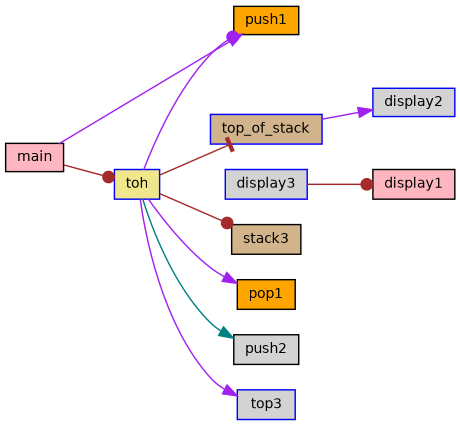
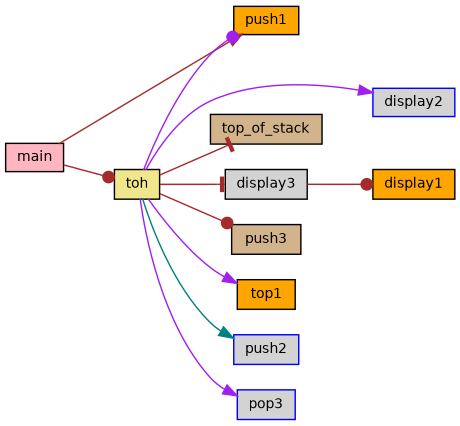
edge "main" -> "push1": color purple -> brown
edge "top_of_stack" -> "display2": now "toh" -> "display2"
node "top_of_stack": color blue -> black
node "toh": color blue -> black
edge "toh" -> "display3": added
node "display3": color blue -> black
node "display1": fillcolor lightpink -> orange
node "stack3": label "stack3" -> "push3"
node "pop1": label "pop1" -> "top1"
node "push2": color black -> blue
node "top3": label "top3" -> "pop3"
